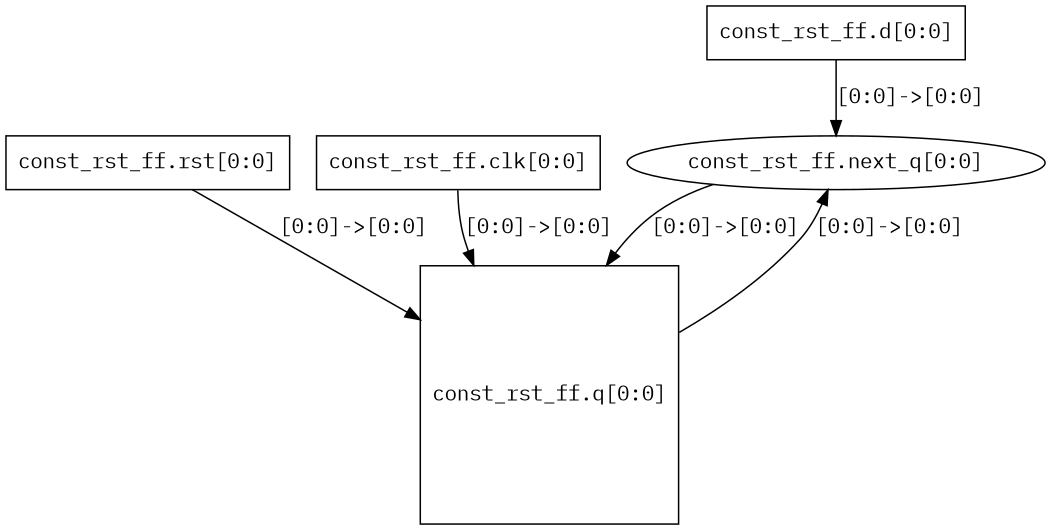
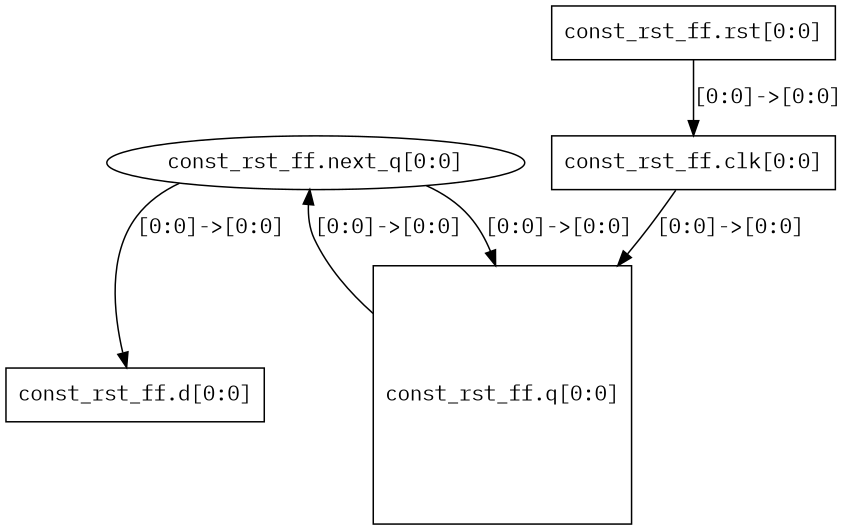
edge "const_rst_ff.d[0:0]" -> "const_rst_ff.next_q[0:0]": reversed
edge "const_rst_ff.rst[0:0]" -> "const_rst_ff.q[0:0]": now "const_rst_ff.rst[0:0]" -> "const_rst_ff.clk[0:0]"
